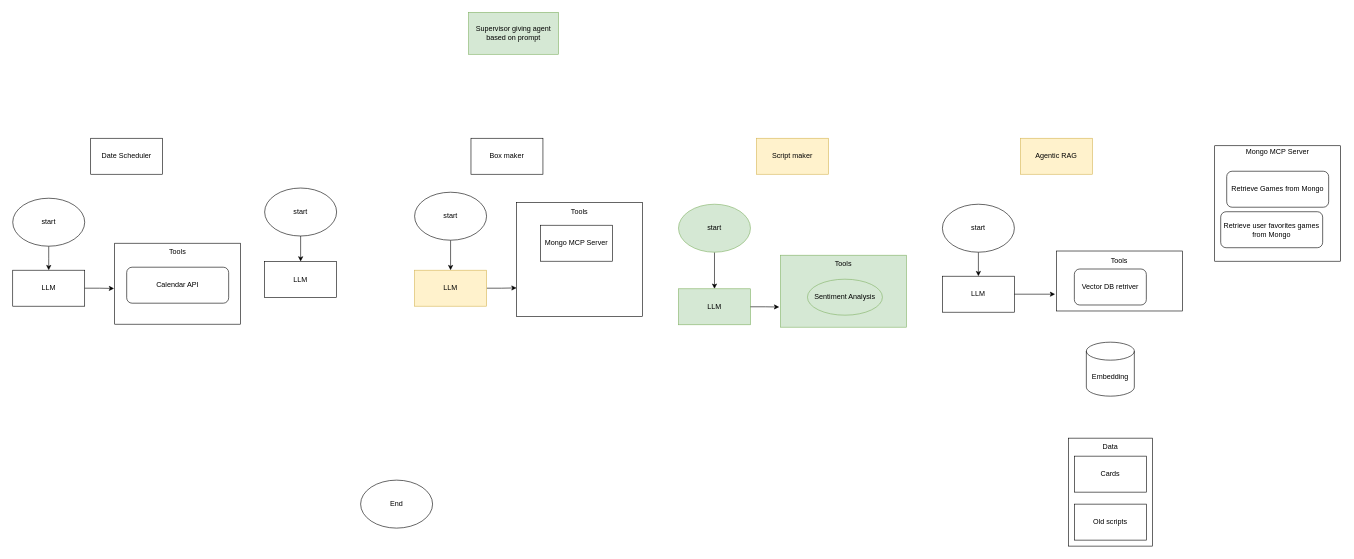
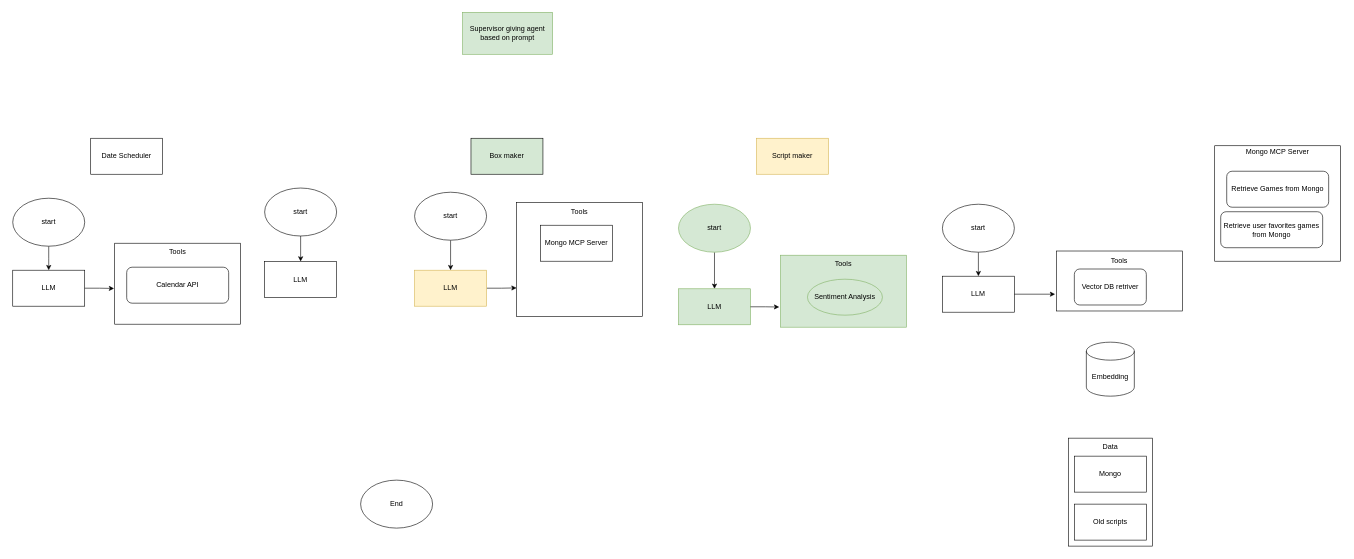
node "Supervisor giving agent based on prompt": moved (513, 33) -> (507, 33)
node "Box maker": fillcolor #ffffff -> #d5e8d4
node "Agentic RAG": removed
node "Cards": label "Cards" -> "Mongo"
